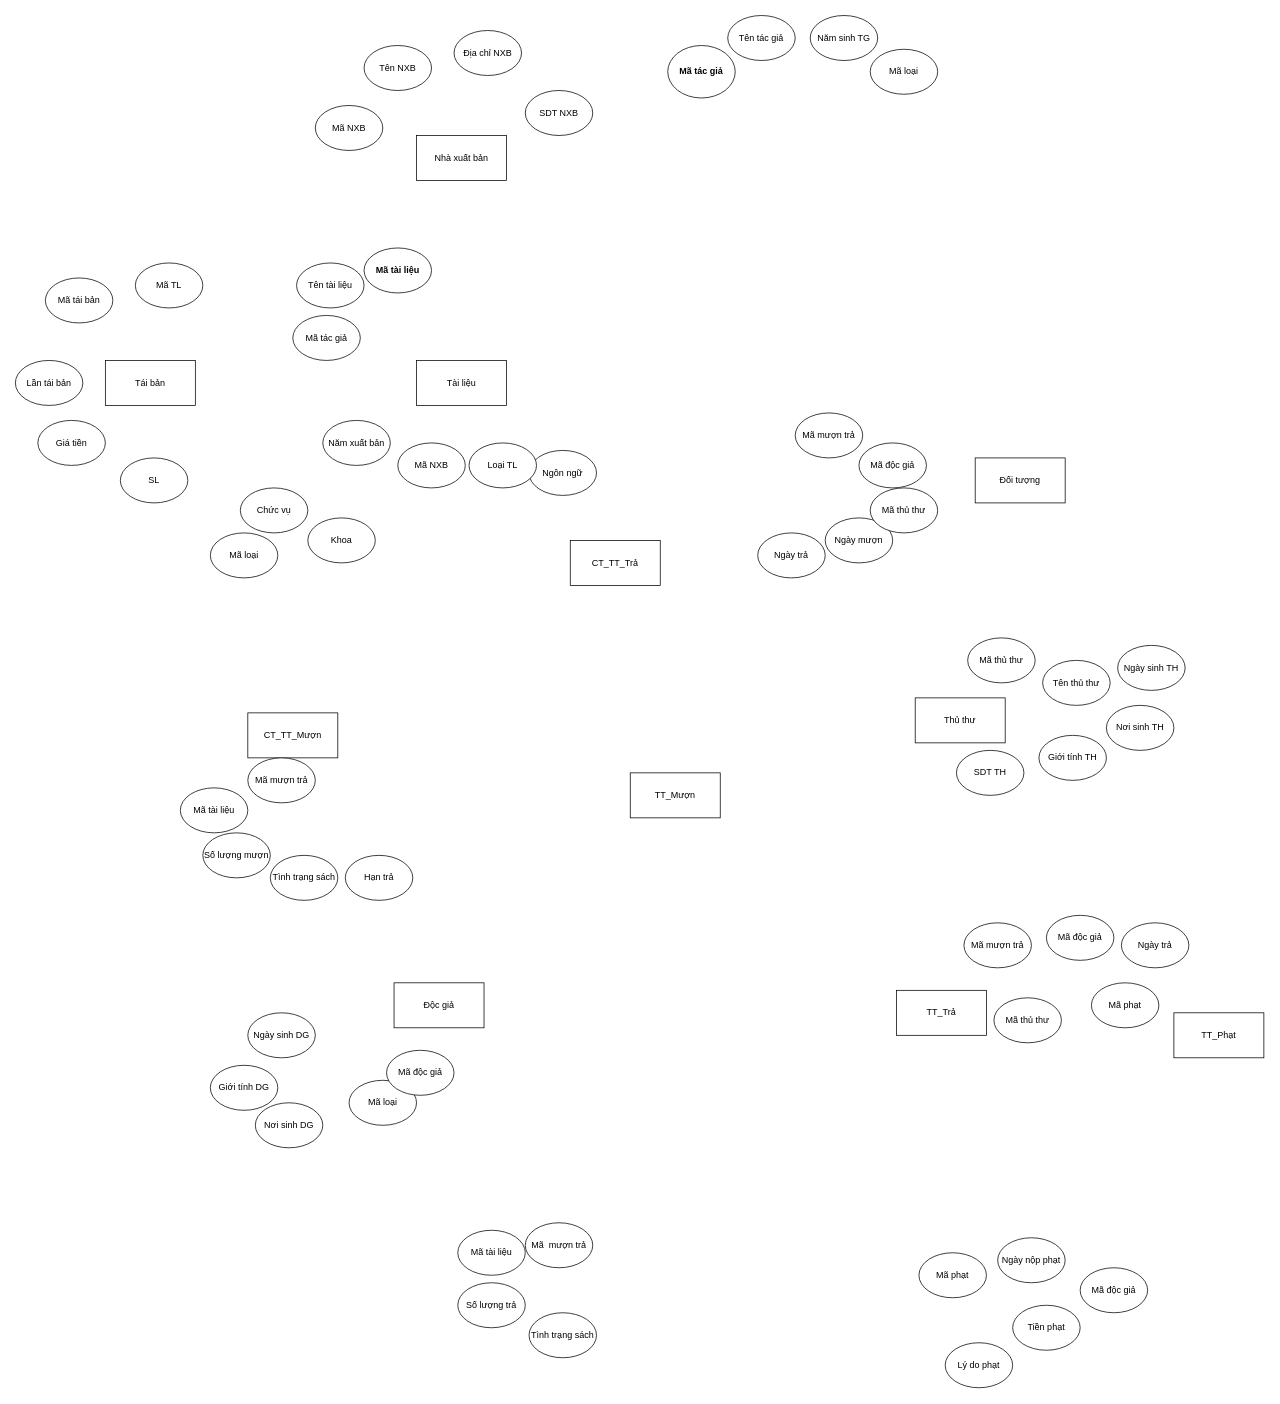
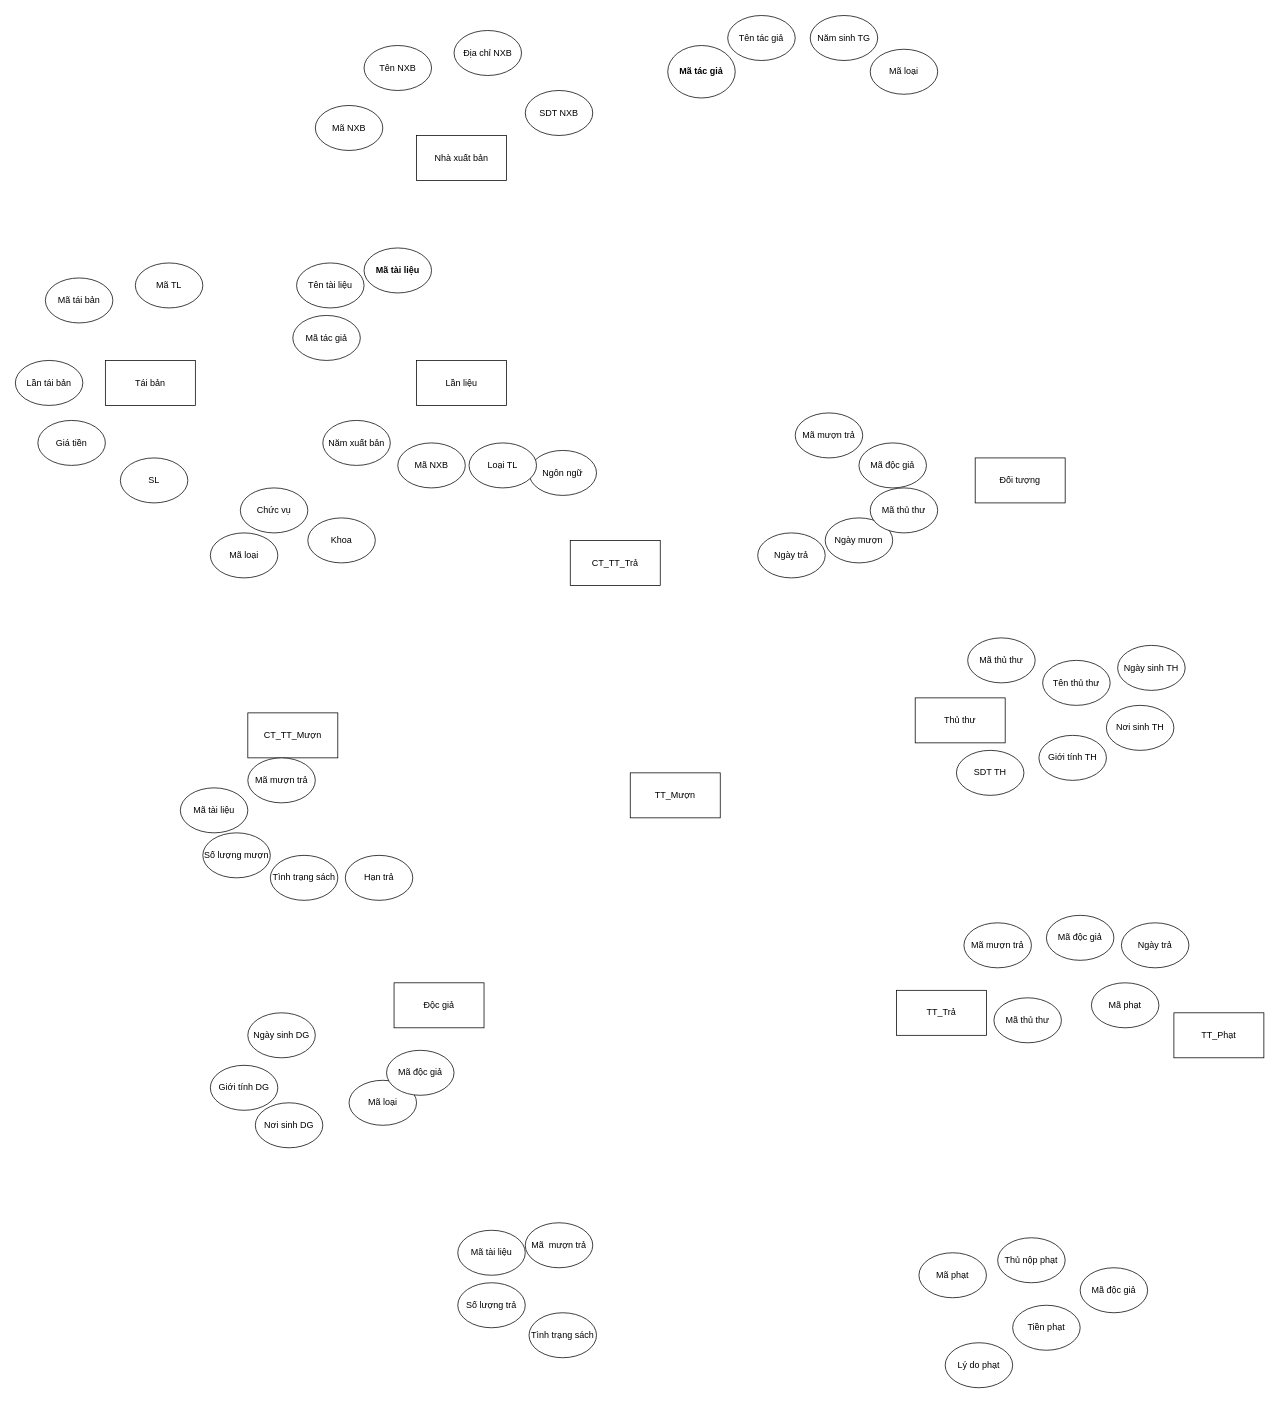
node "Tài liệu": label "Tài liệu" -> "Lần liệu"
node "Ngày nộp phạt": label "Ngày nộp phạt" -> "Thủ nộp phạt"
